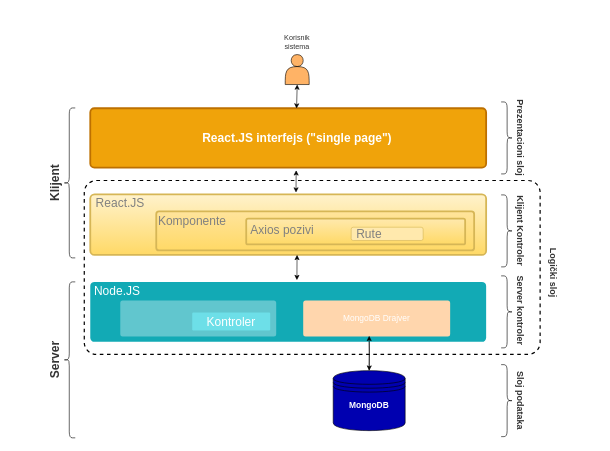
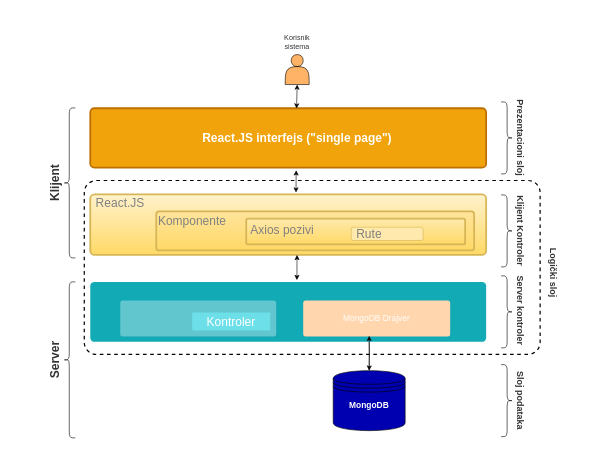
node "Node.JS": removed
